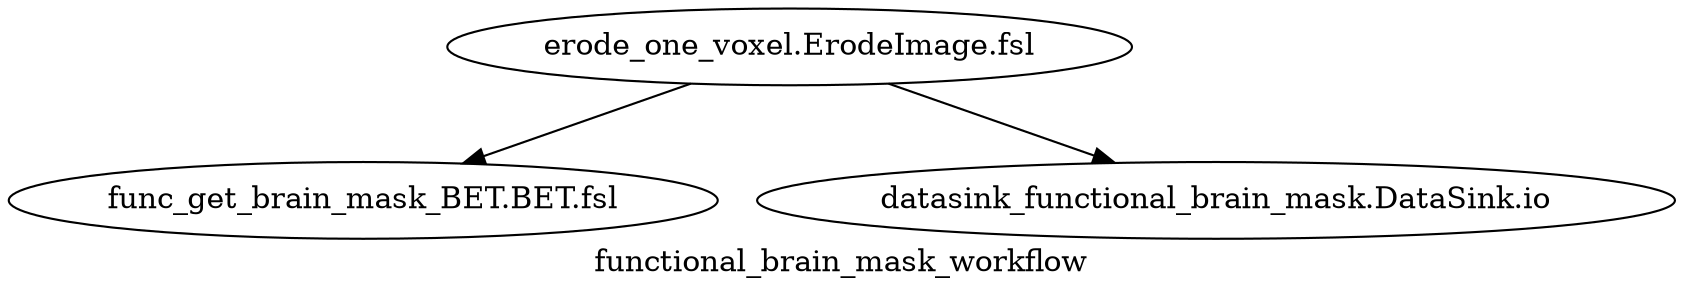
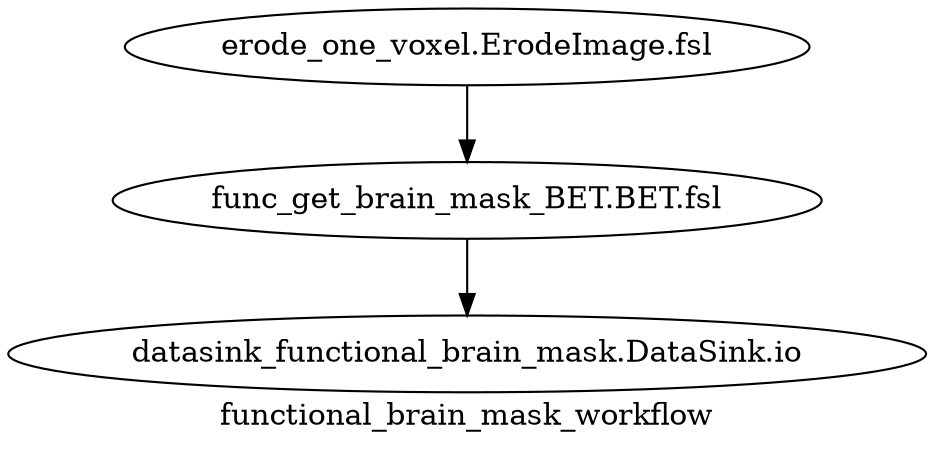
edge "erode_one_voxel.ErodeImage.fsl" -> "datasink_functional_brain_mask.DataSink.io": now "func_get_brain_mask_BET.BET.fsl" -> "datasink_functional_brain_mask.DataSink.io"
